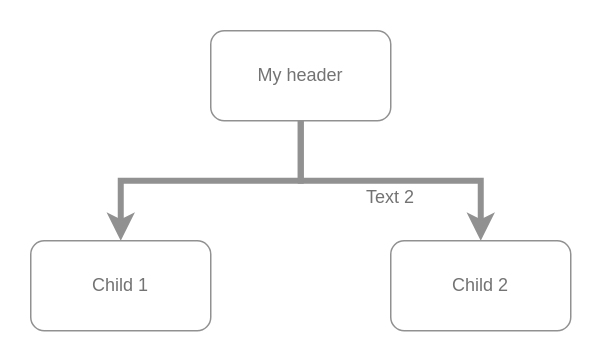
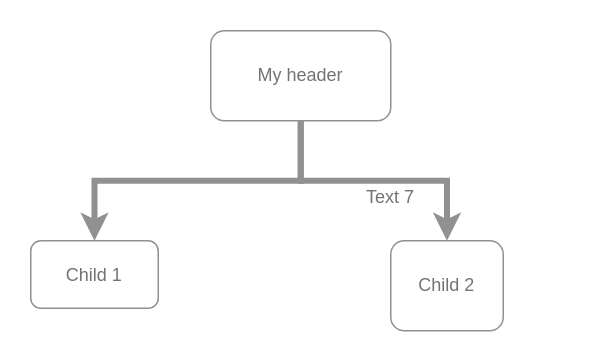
node "Text 2": label "Text 2" -> "Text 7"
node "Child 1": size 180x90 -> 128x68
node "Child 2": size 180x90 -> 113x90
